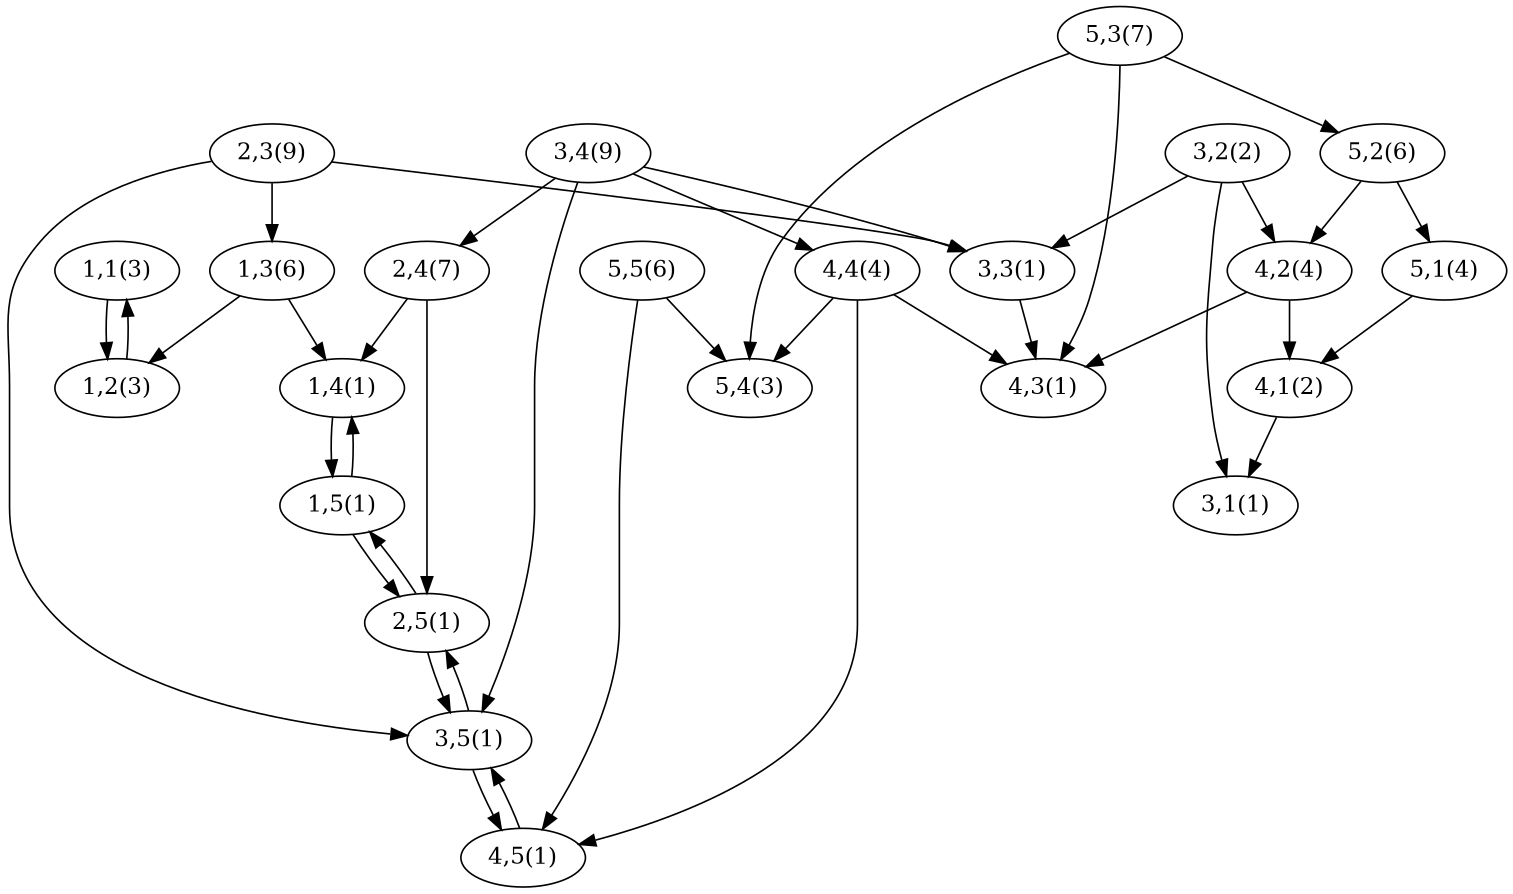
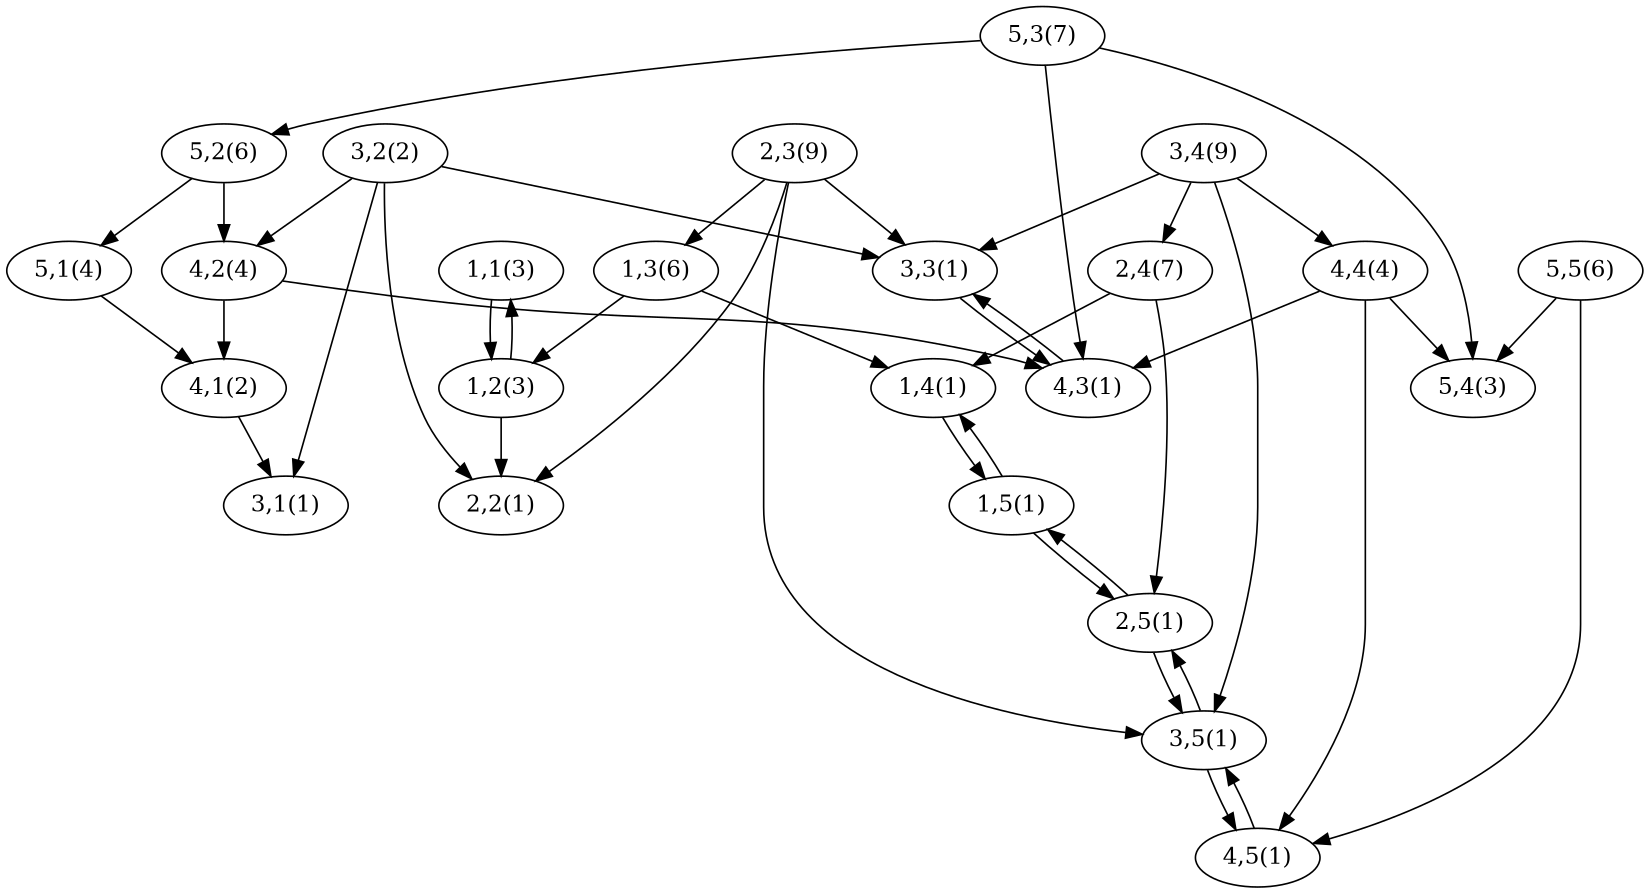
edge "4,3(1)" -> "3,3(1)": added
node "2,2(1)": added
